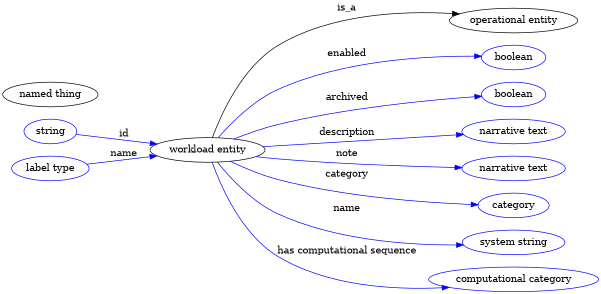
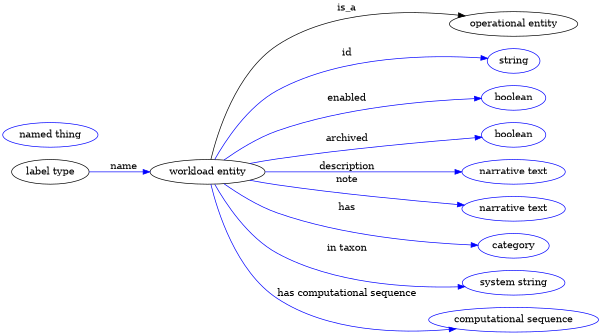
node "named thing": color black -> blue
edge "string" -> "workload entity": reversed
node "label type": color blue -> black
edge "workload entity" -> "category": label "category" -> "has"
edge "workload entity" -> "system string": label "name" -> "in taxon"
node "computational category": label "computational category" -> "computational sequence"
